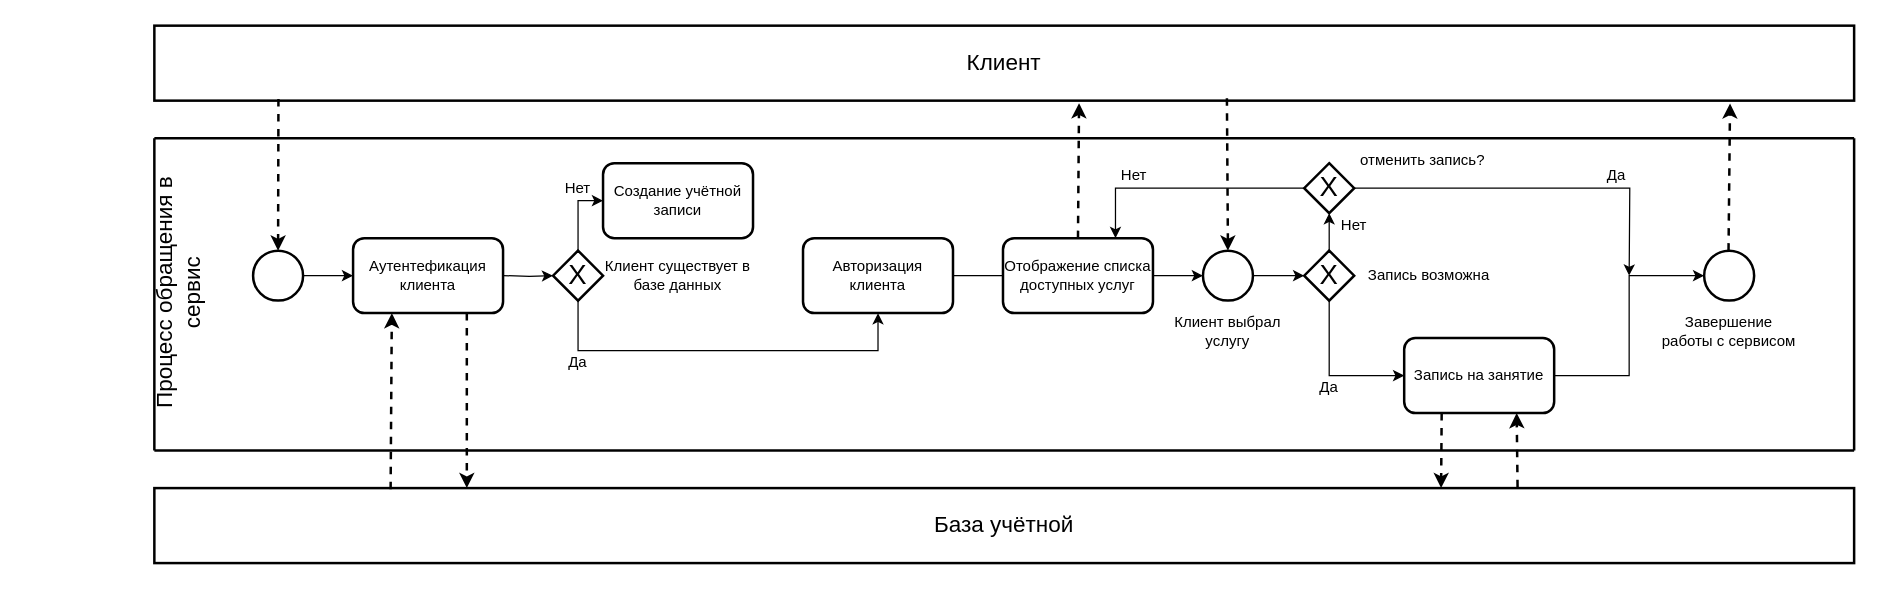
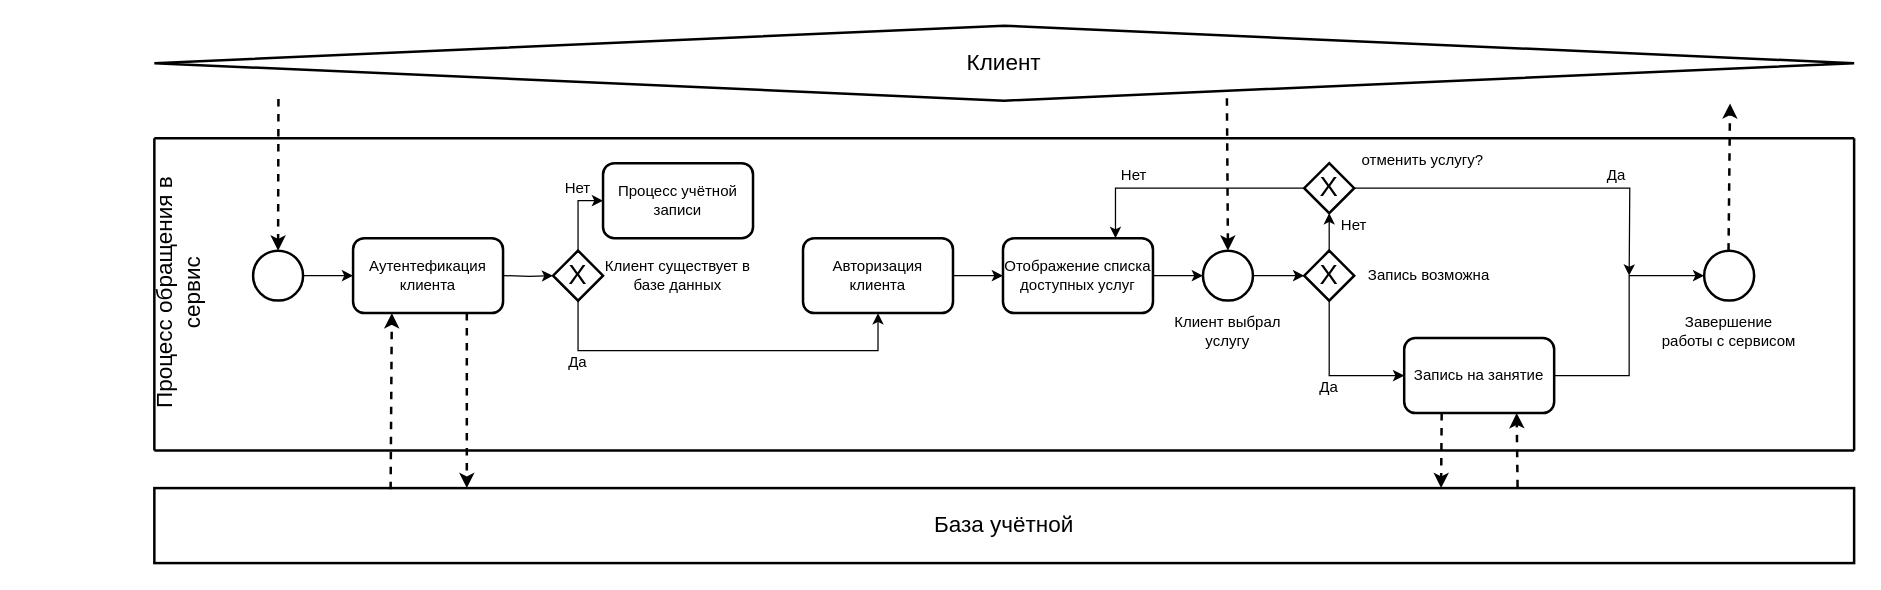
node "Клиент": shape rectangle -> diamond
node "отменить запись?": label "отменить запись?" -> "отменить услугу?"
edge "Отображение списка доступных услуг" -> "Клиент": removed
node "Создание учётной записи": label "Создание учётной записи" -> "Процесс учётной записи"
edge "Авторизация клиента" -- "Отображение списка доступных услуг": arrowhead none -> classic
